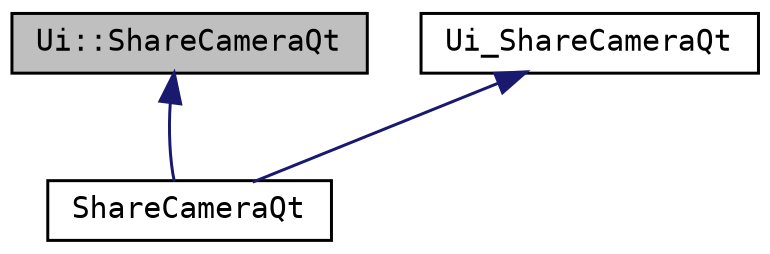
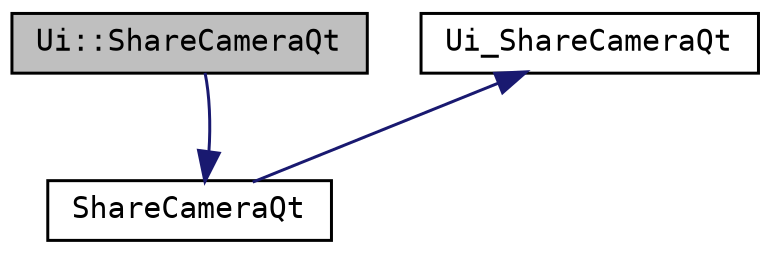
edge "ShareCameraQt" -> "Ui::ShareCameraQt": reversed
